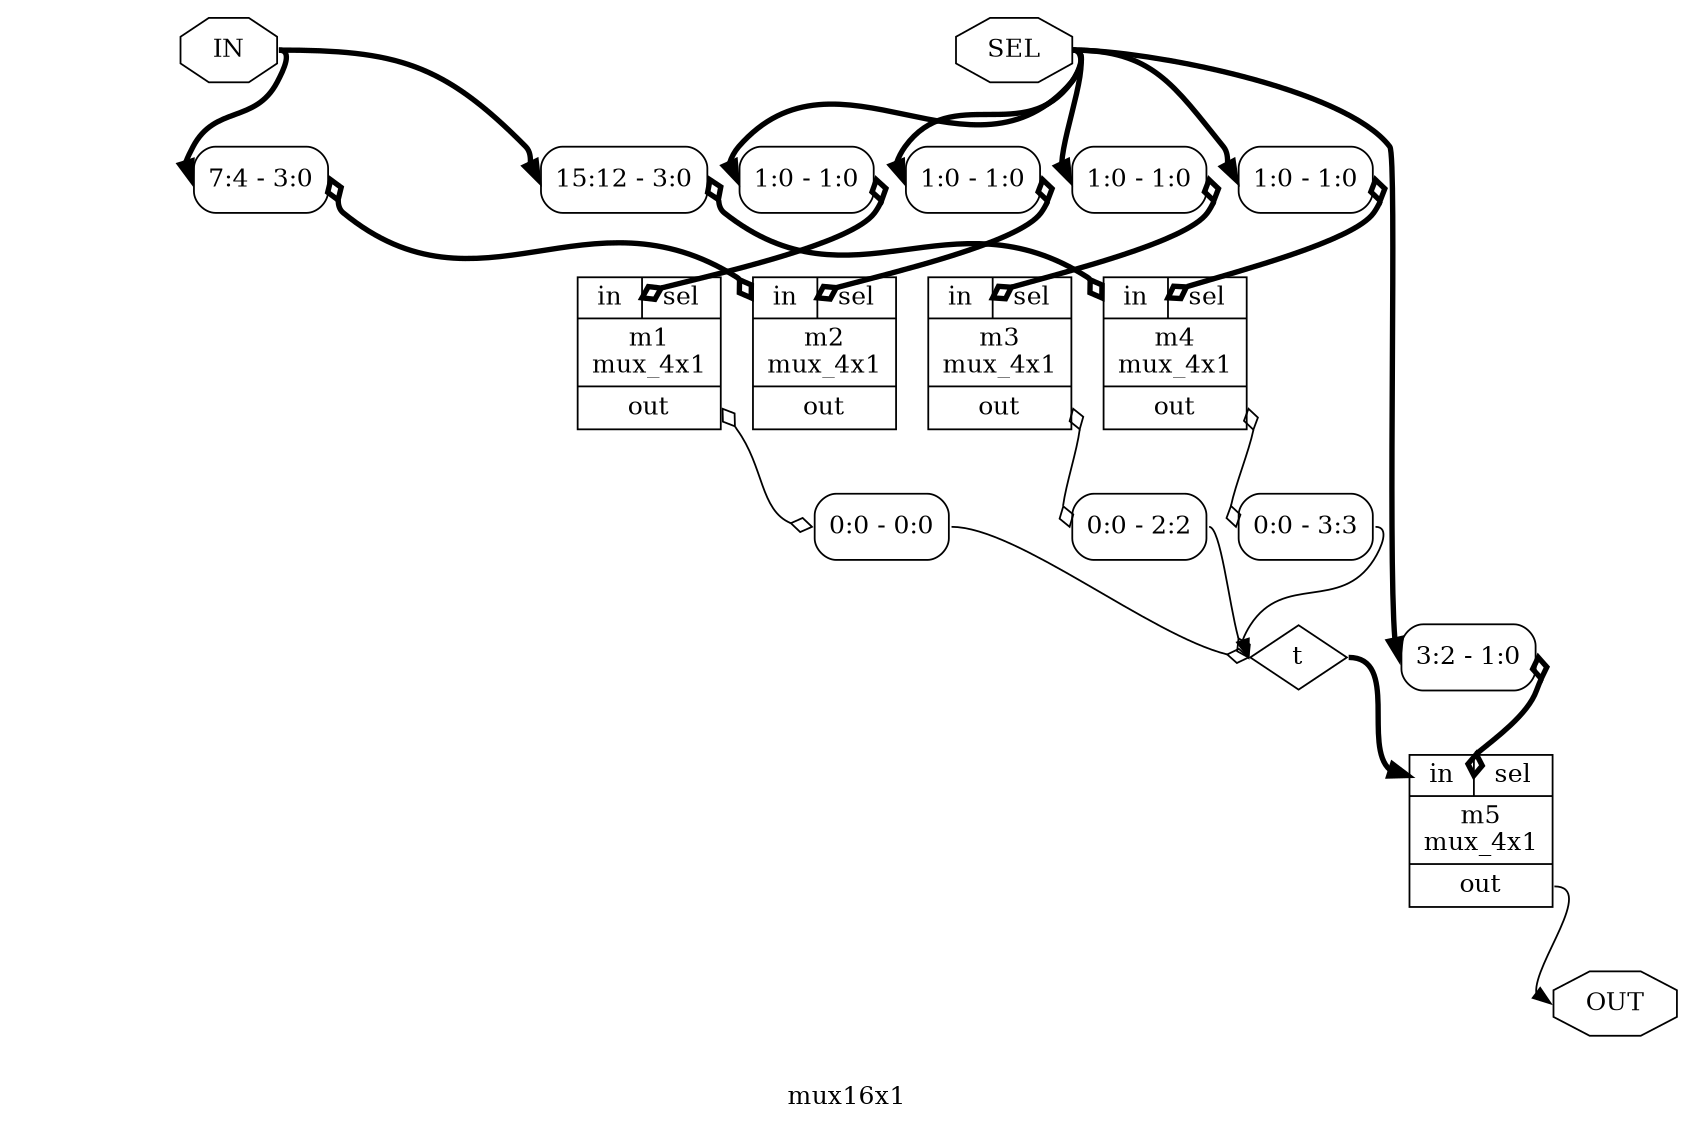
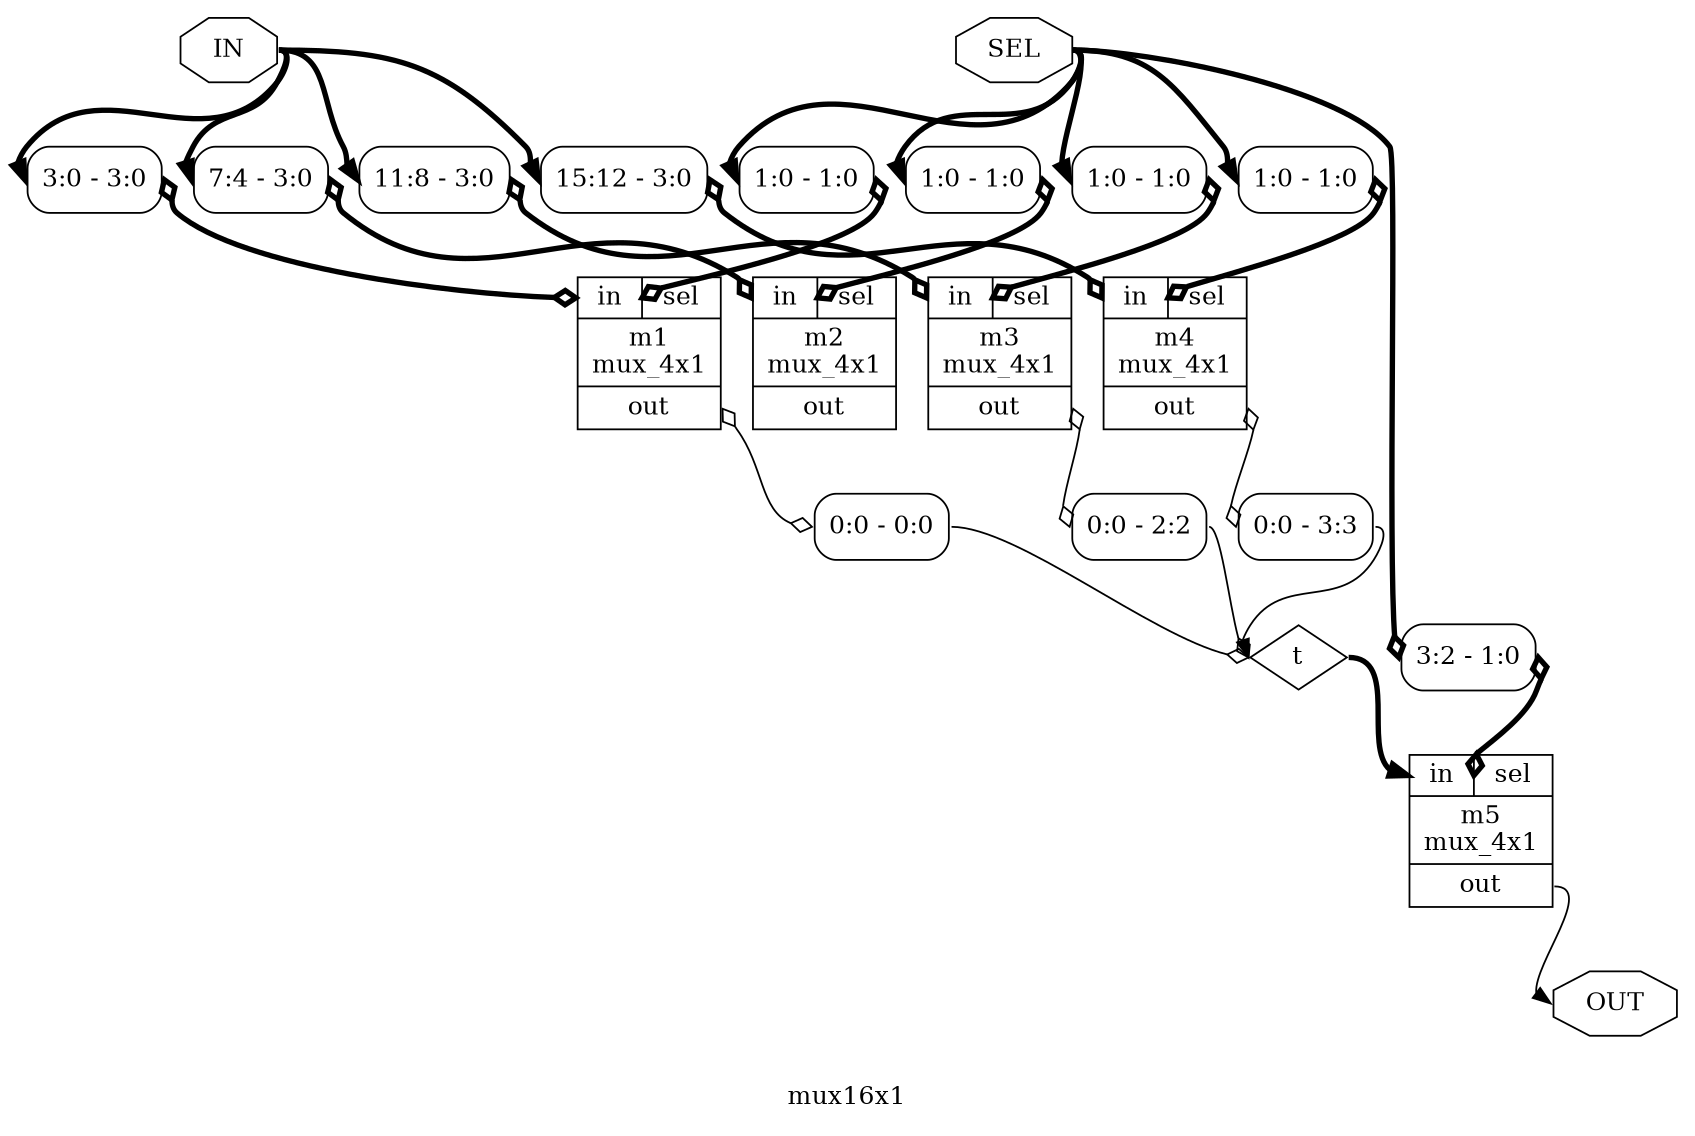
node "3:0 - 3:0": added
node "11:8 - 3:0": added
edge "SEL" -> "3:2 - 1:0": arrowhead normal -> odiamond
